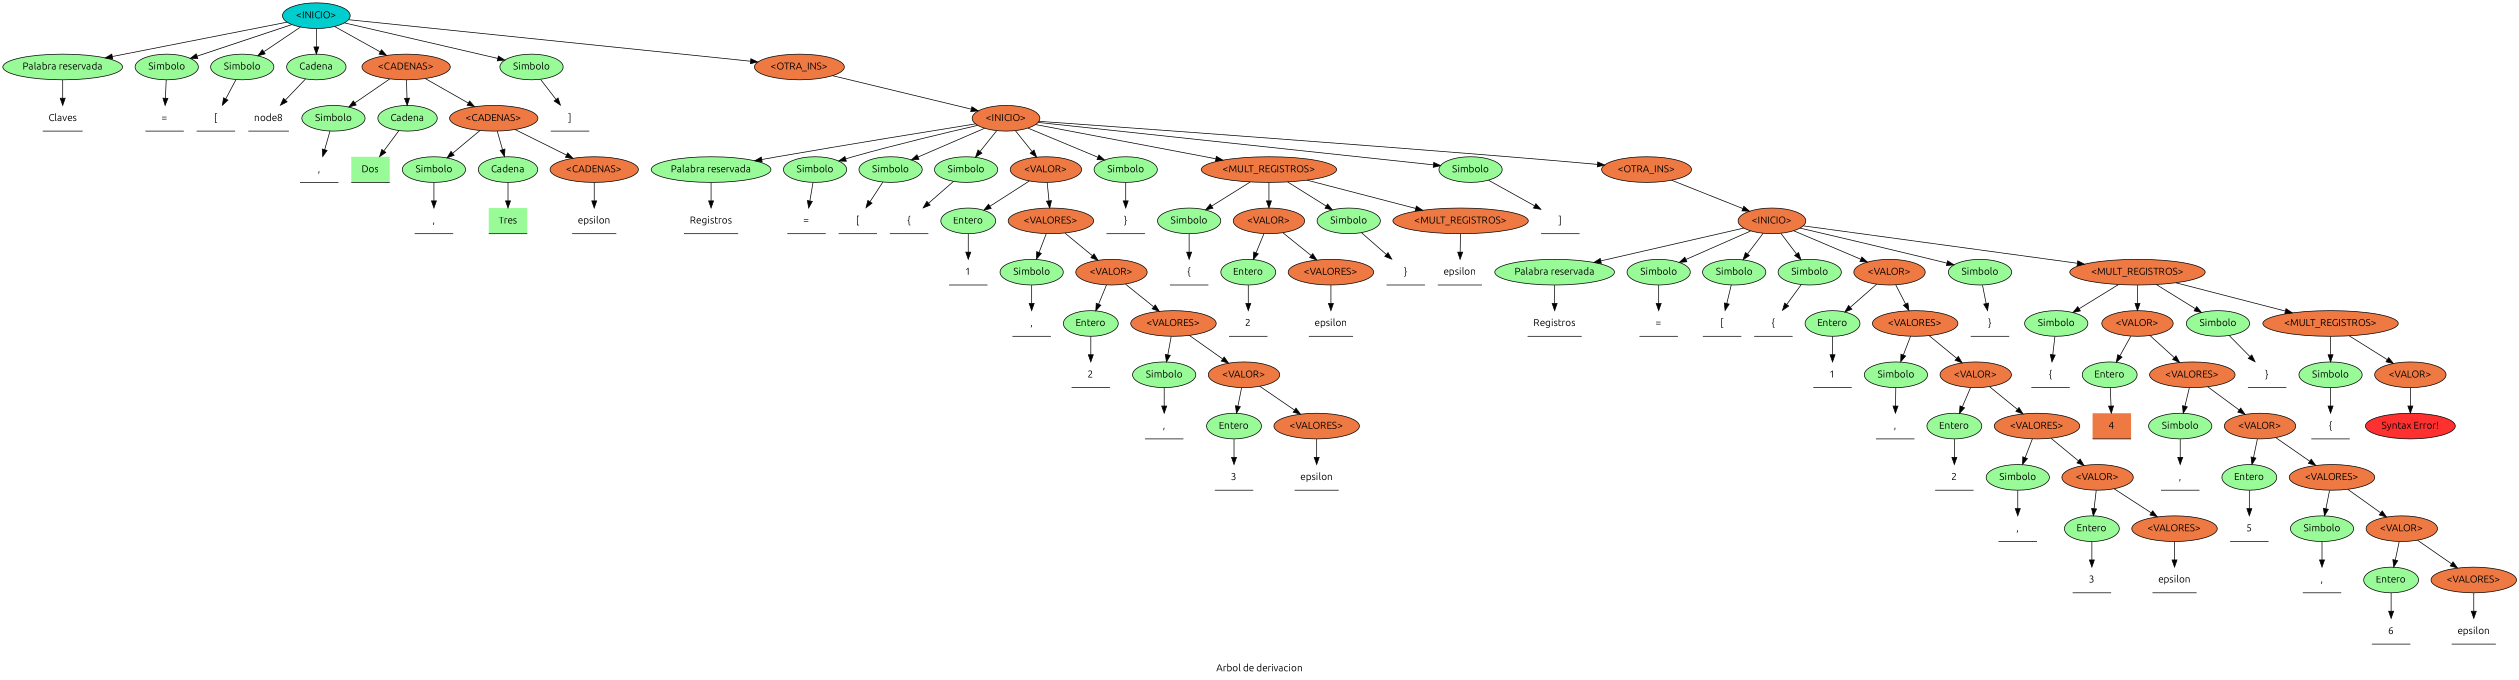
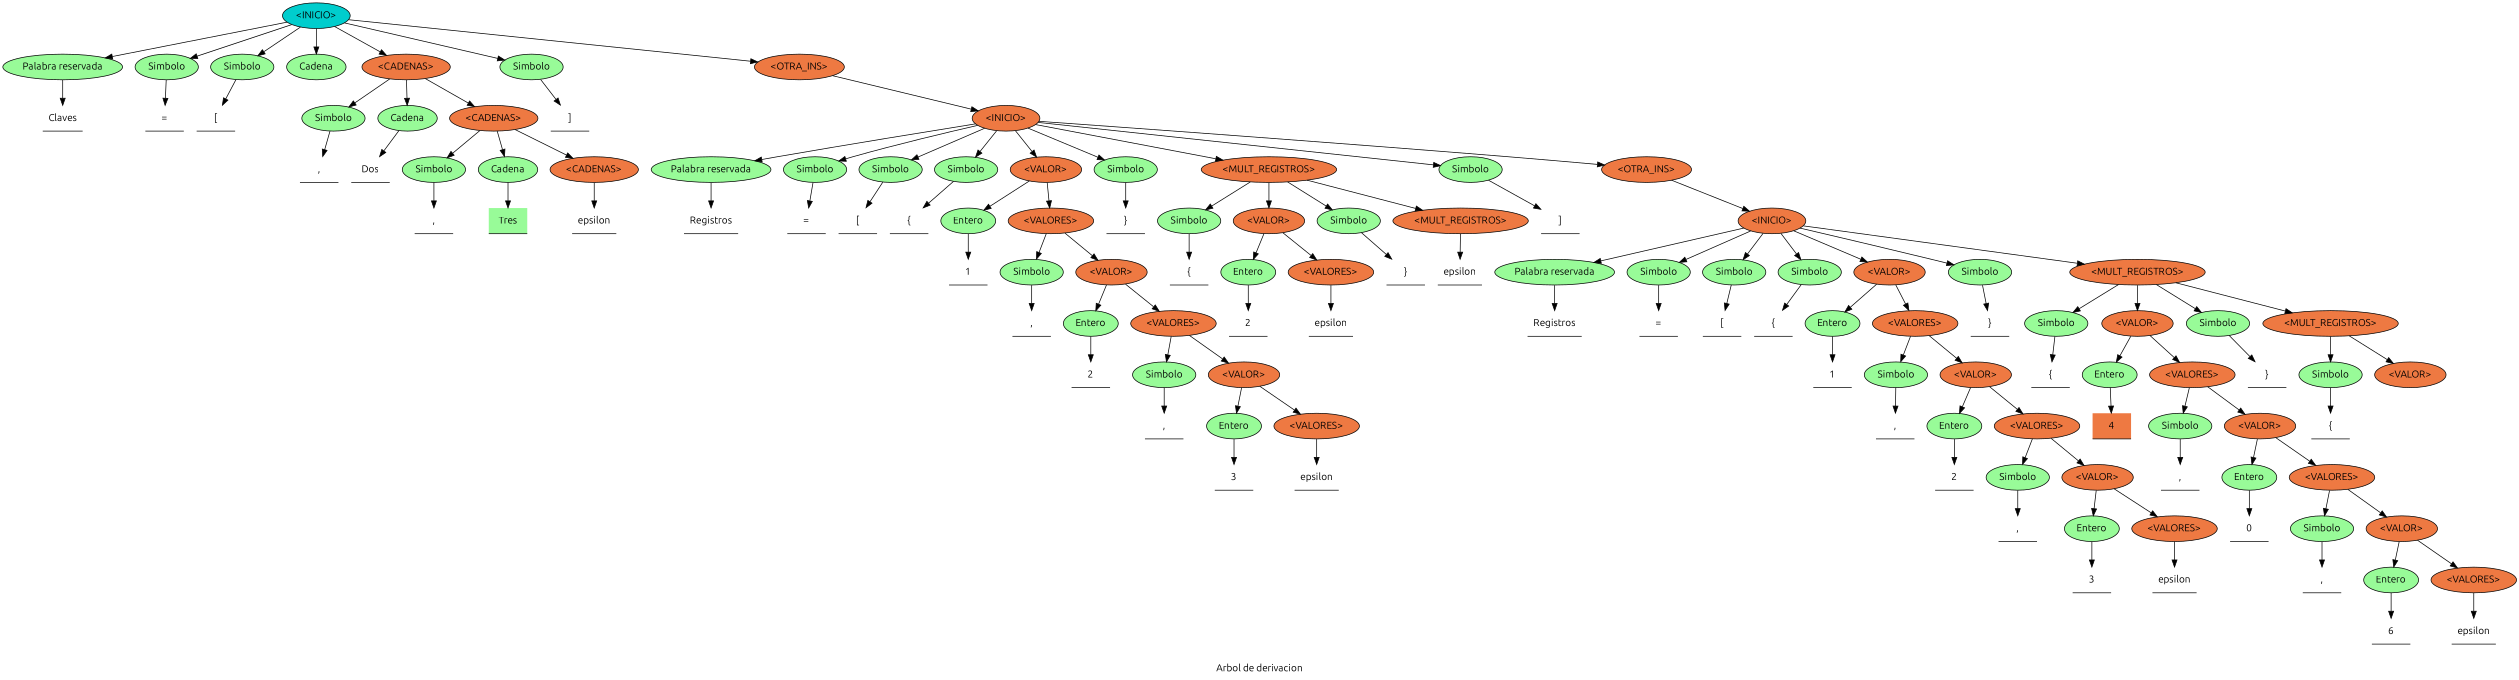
node "node8": removed
node "Dos": fillcolor palegreen -> white
node "Syntax Error!": removed
node "5": label "5" -> "0"
